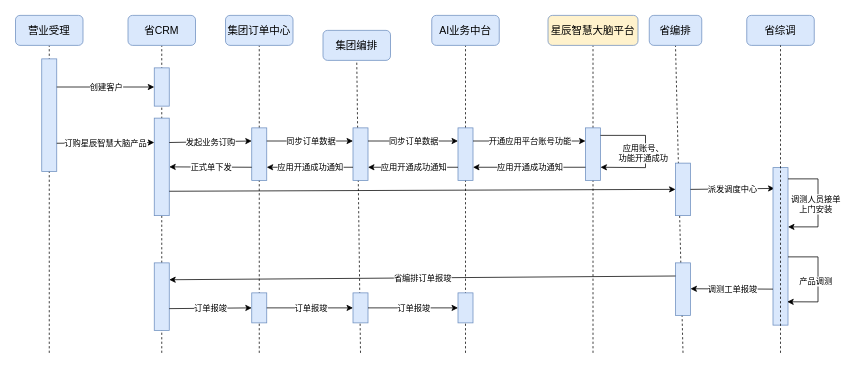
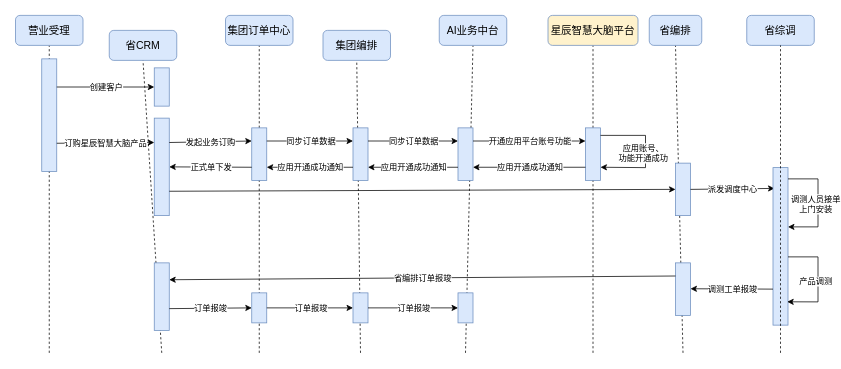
node "省CRM": moved (162, 30) -> (143, 45)
node "AI业务中台": moved (465, 30) -> (473, 30)
